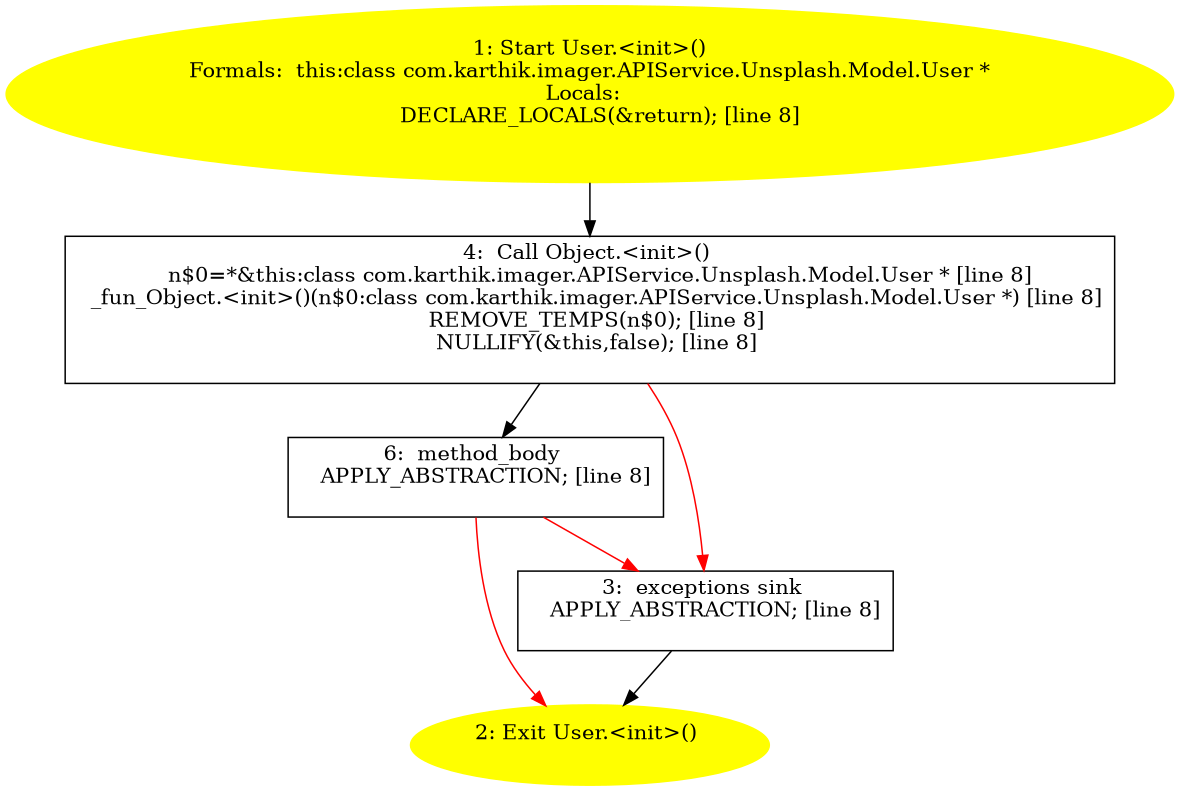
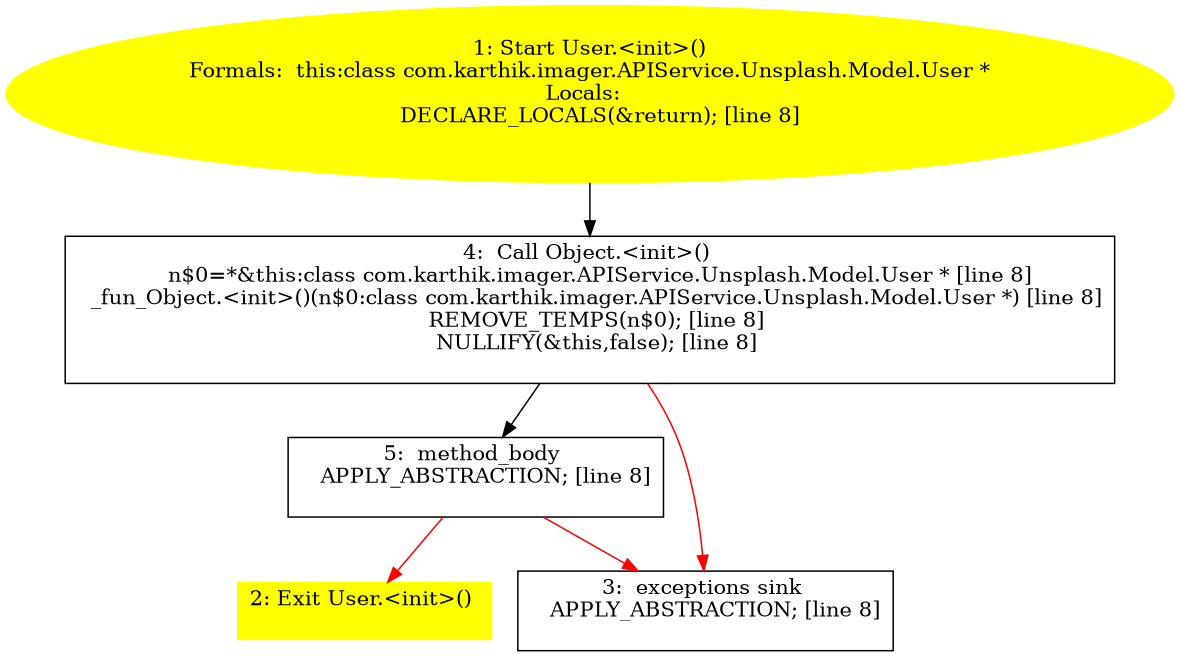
node "6:  method_body APPLY_ABSTRACTION; [line 8]": label "6:  method_body APPLY_ABSTRACTION; [line 8]" -> "5:  method_body APPLY_ABSTRACTION; [line 8]"
edge "3:  exceptions sink APPLY_ABSTRACTION; [line 8]" -> "2: Exit User.<init>()": removed
node "2: Exit User.<init>()": shape ellipse -> box
